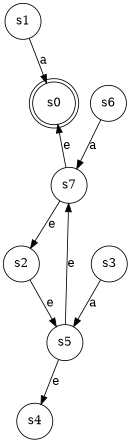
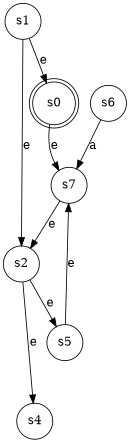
edge "s1" -> "s0": label "a" -> "e"
edge "s1" -> "s2": added, label "e"
edge "s7" -> "s0": reversed
node "s3": removed
edge "s5" -> "s4": now "s2" -> "s4"
